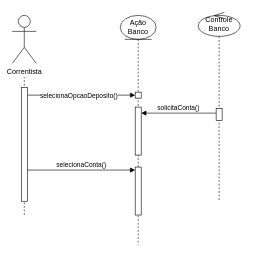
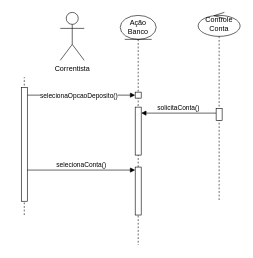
node "Controle Banco": label "Controle Banco" -> "Controle Conta"
node "Correntista": moved (24, 39) -> (72, 36)
